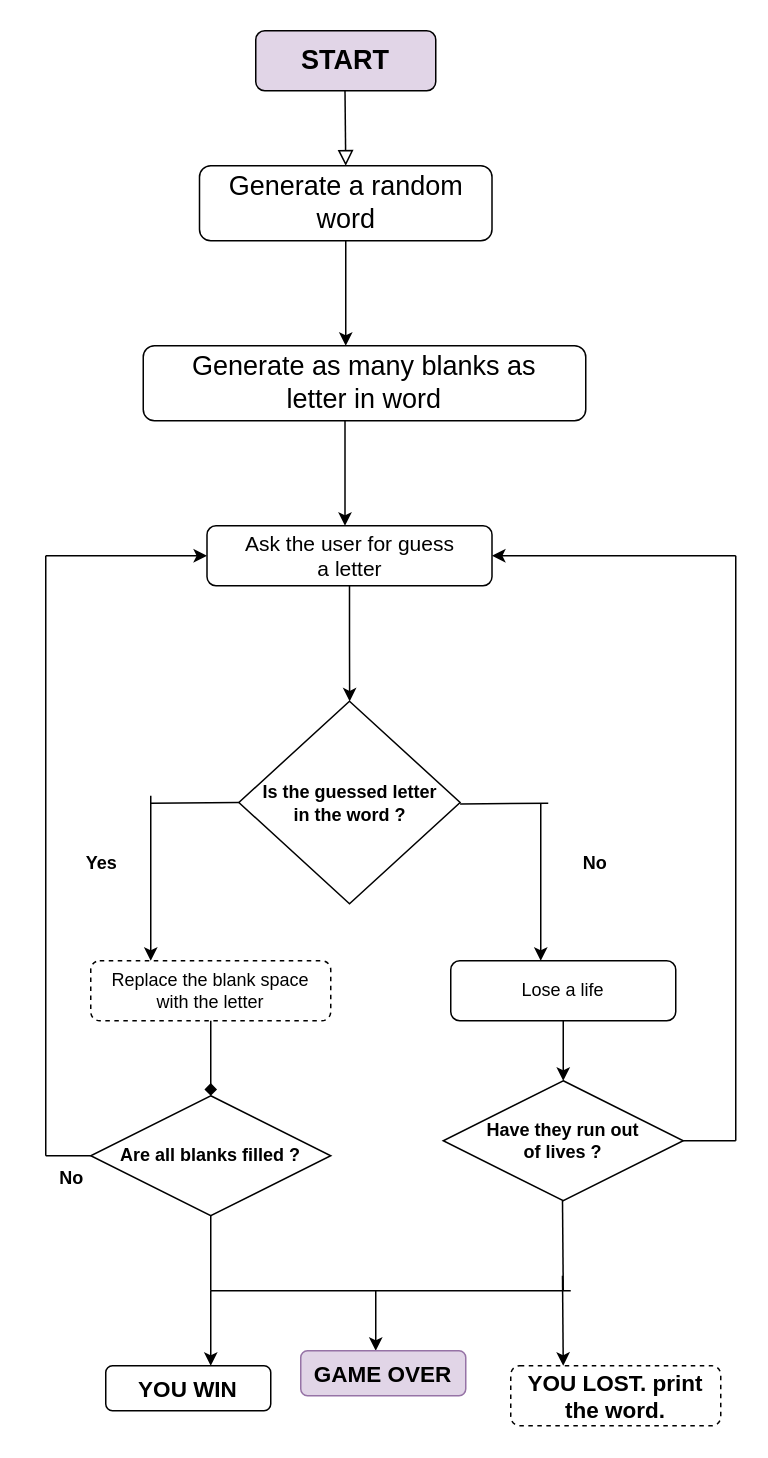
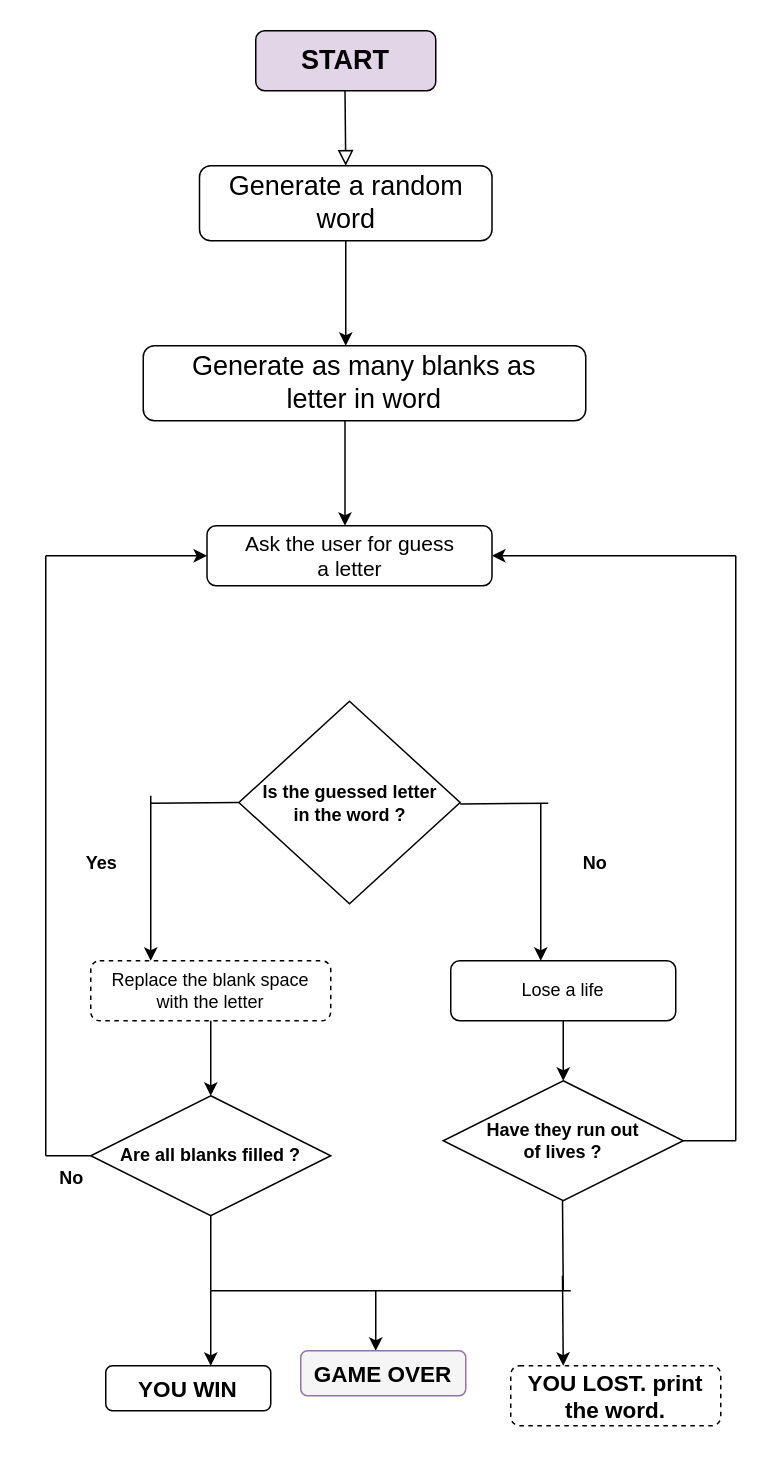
edge "Ask the user for guess a letter" -> "Is the guessed letter in the word ?": removed
edge "Replace the blank space with the letter" -> "Are all blanks filled ?": arrowhead diamond -> classic
node "GAME OVER": fillcolor #e1d5e7 -> #f5f5f5
